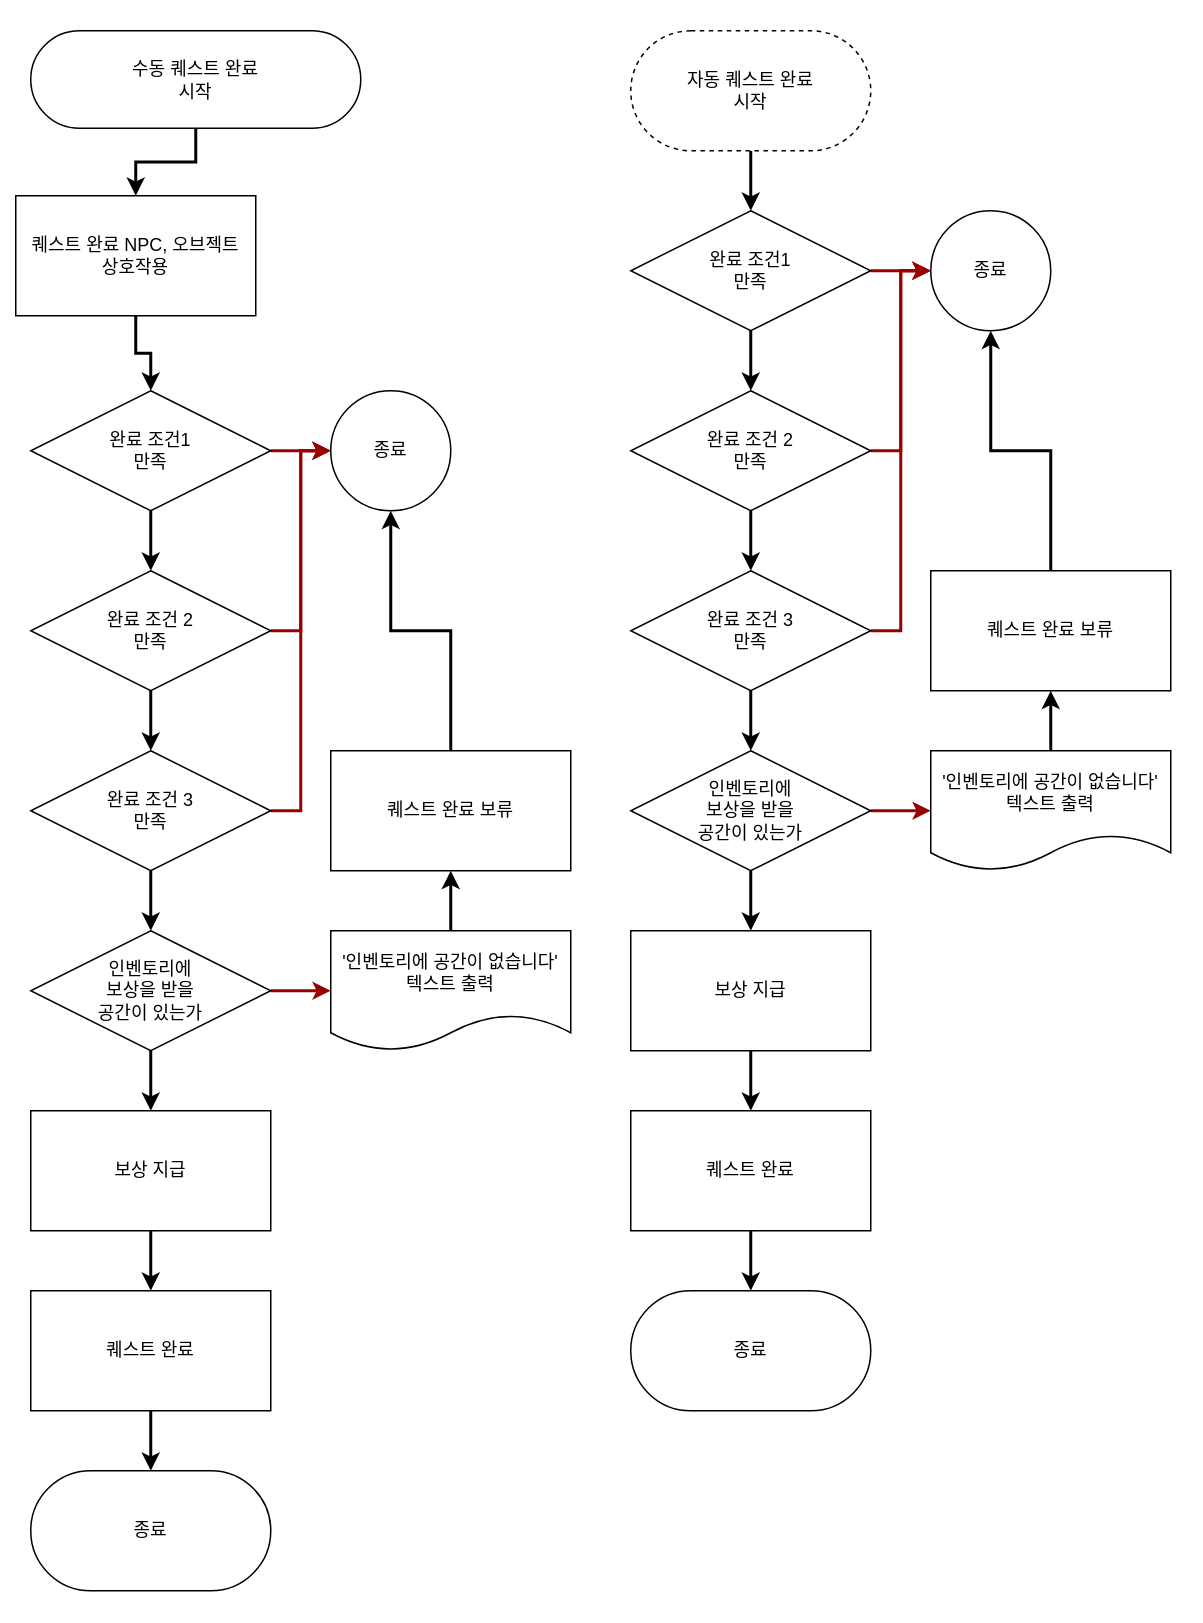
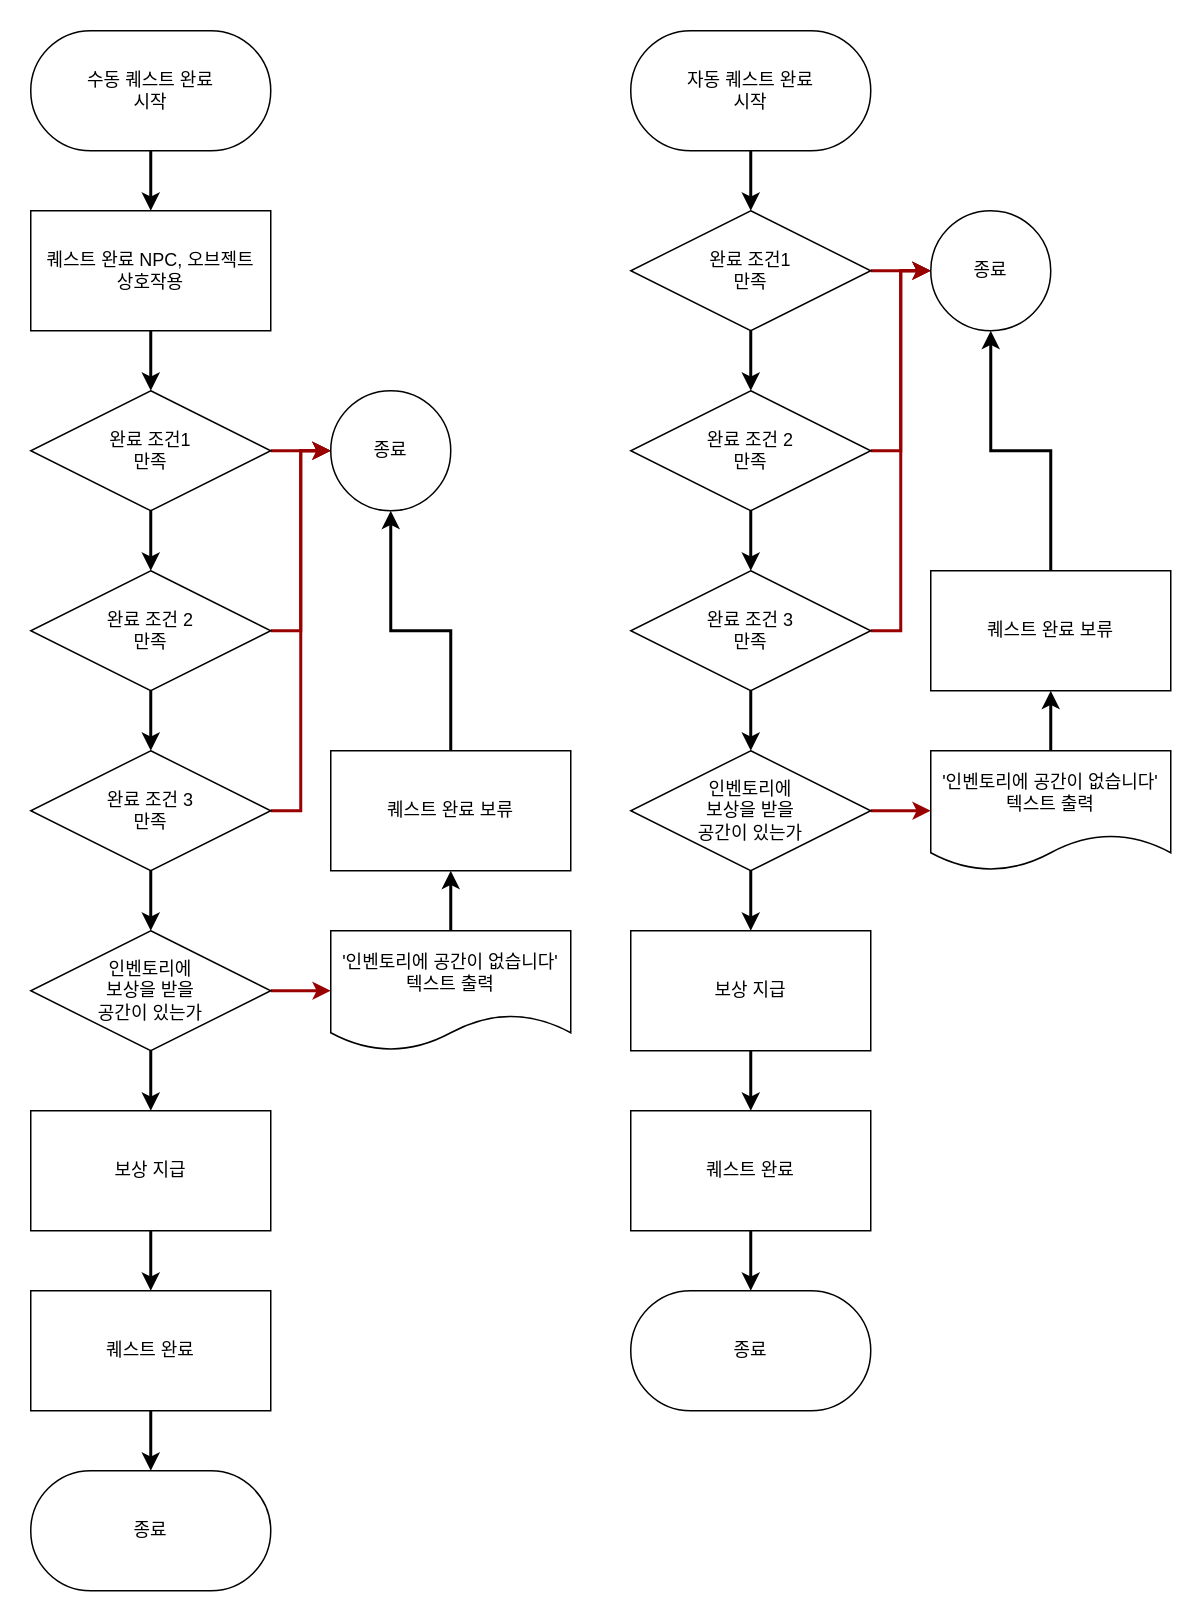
node "수동 퀘스트 완료 시작": size 330x98 -> 240x120
node "자동 퀘스트 완료 시작": style dashed -> solid
node "퀘스트 완료 NPC, 오브젝트 상호작용": moved (136, 256) -> (151, 271)
